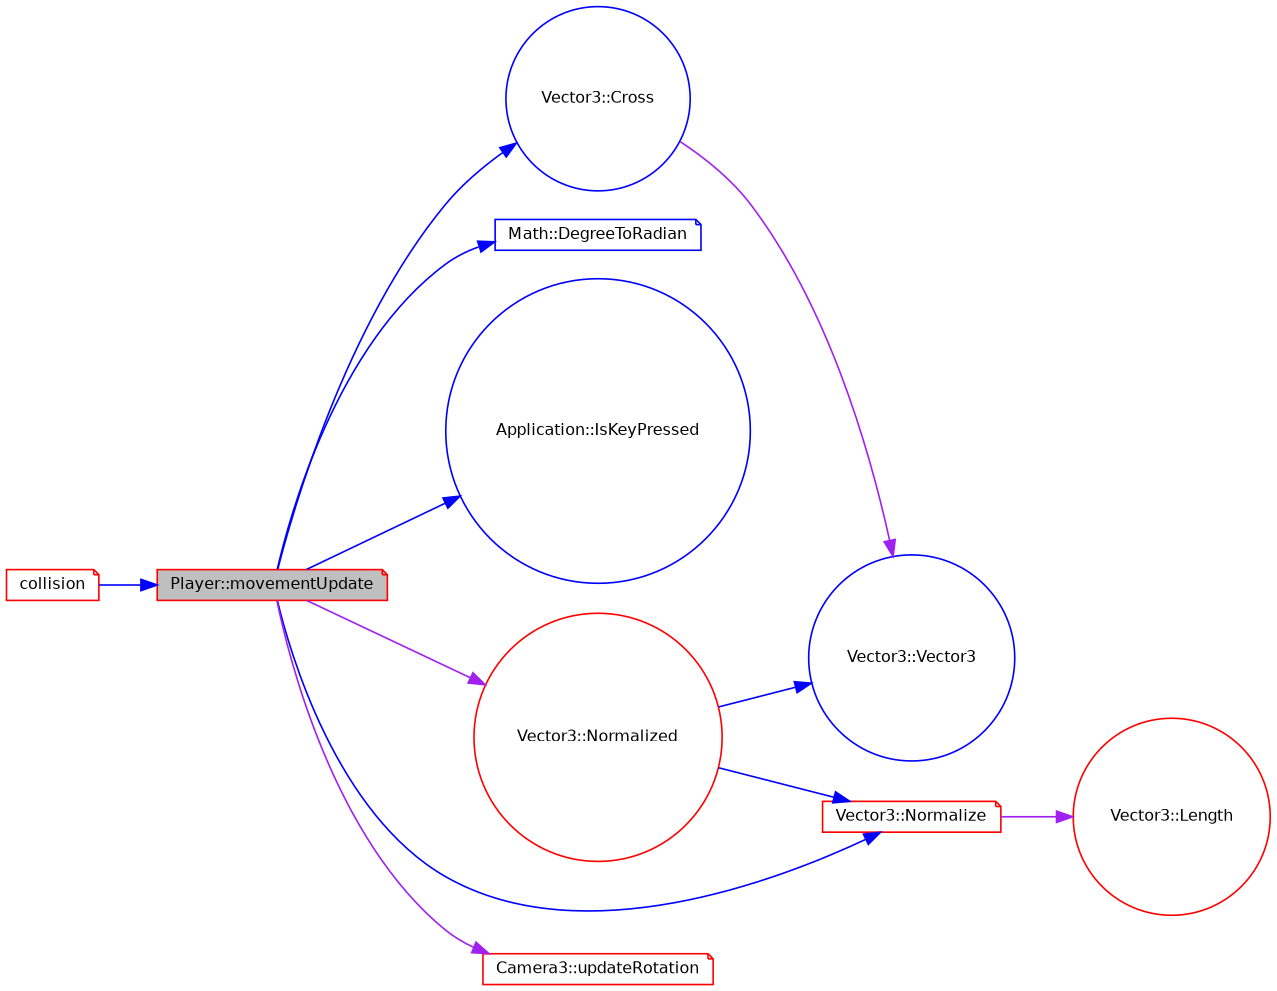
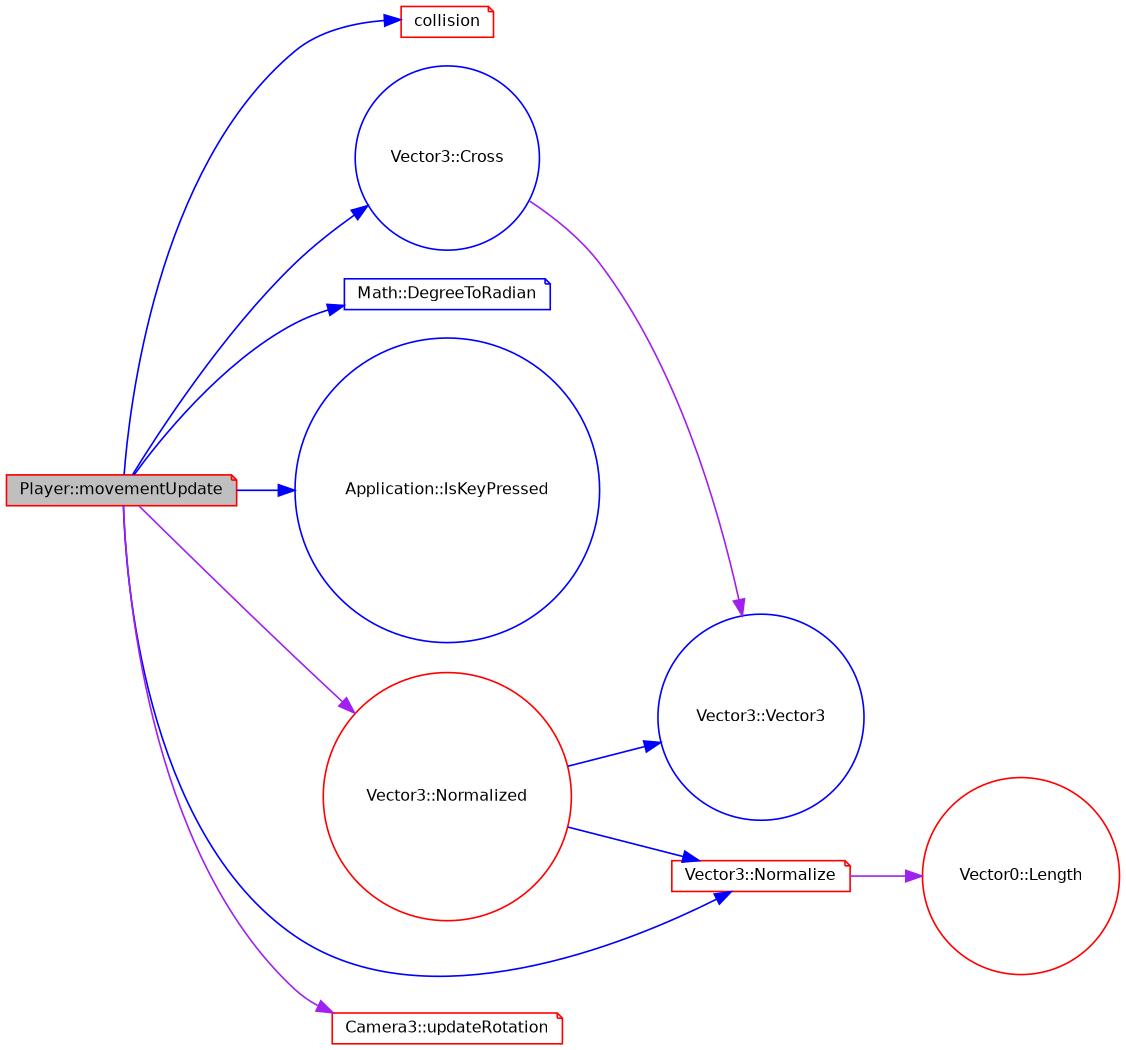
edge "collision" -> "Player::movementUpdate": reversed
node "Vector3::Length": label "Vector3::Length" -> "Vector0::Length"
